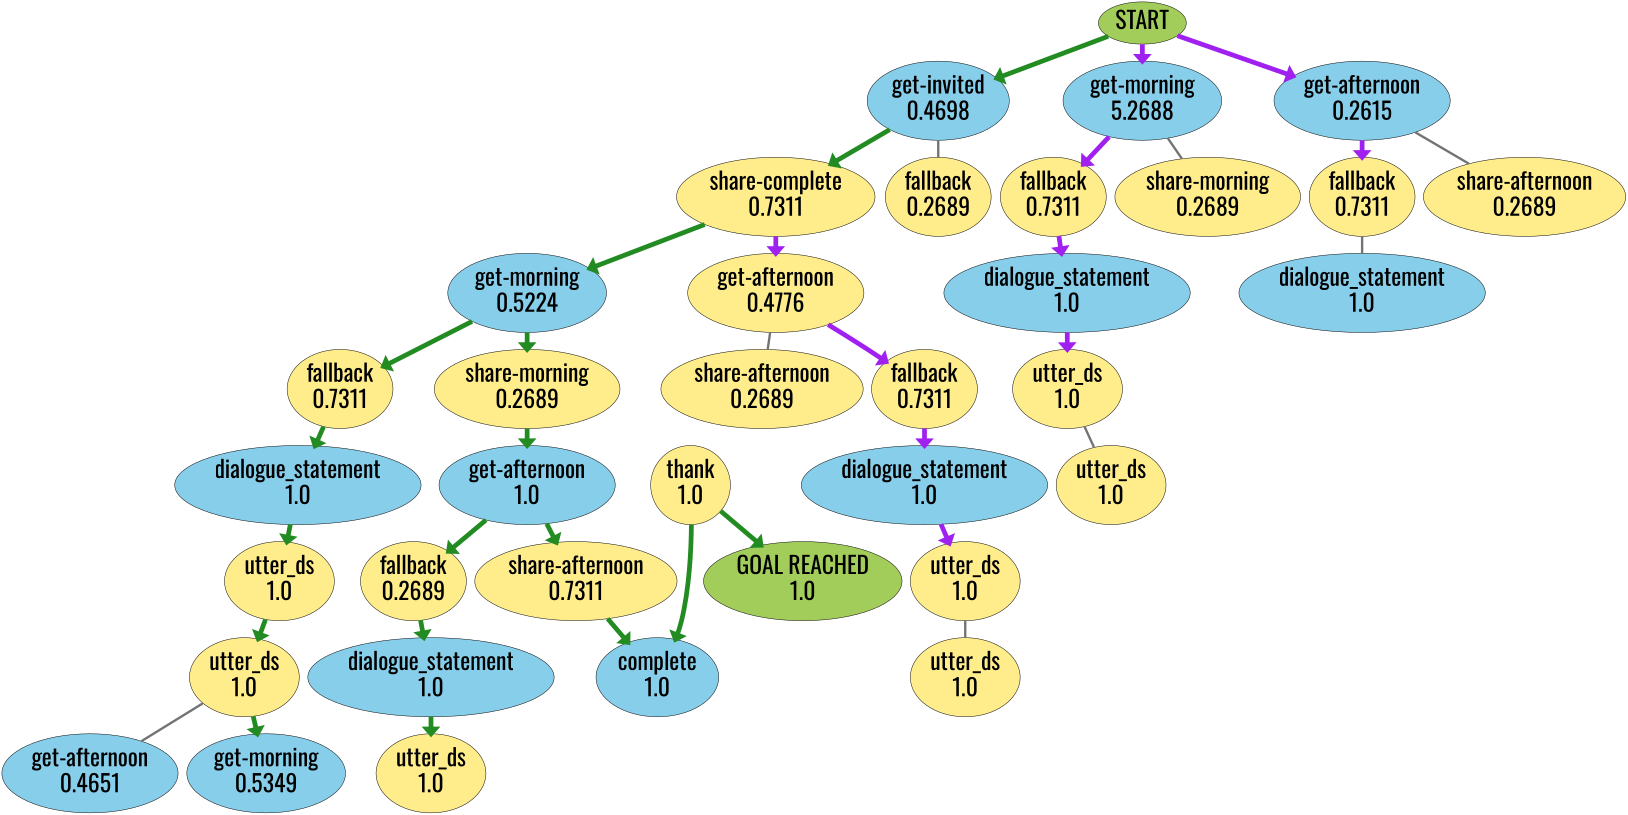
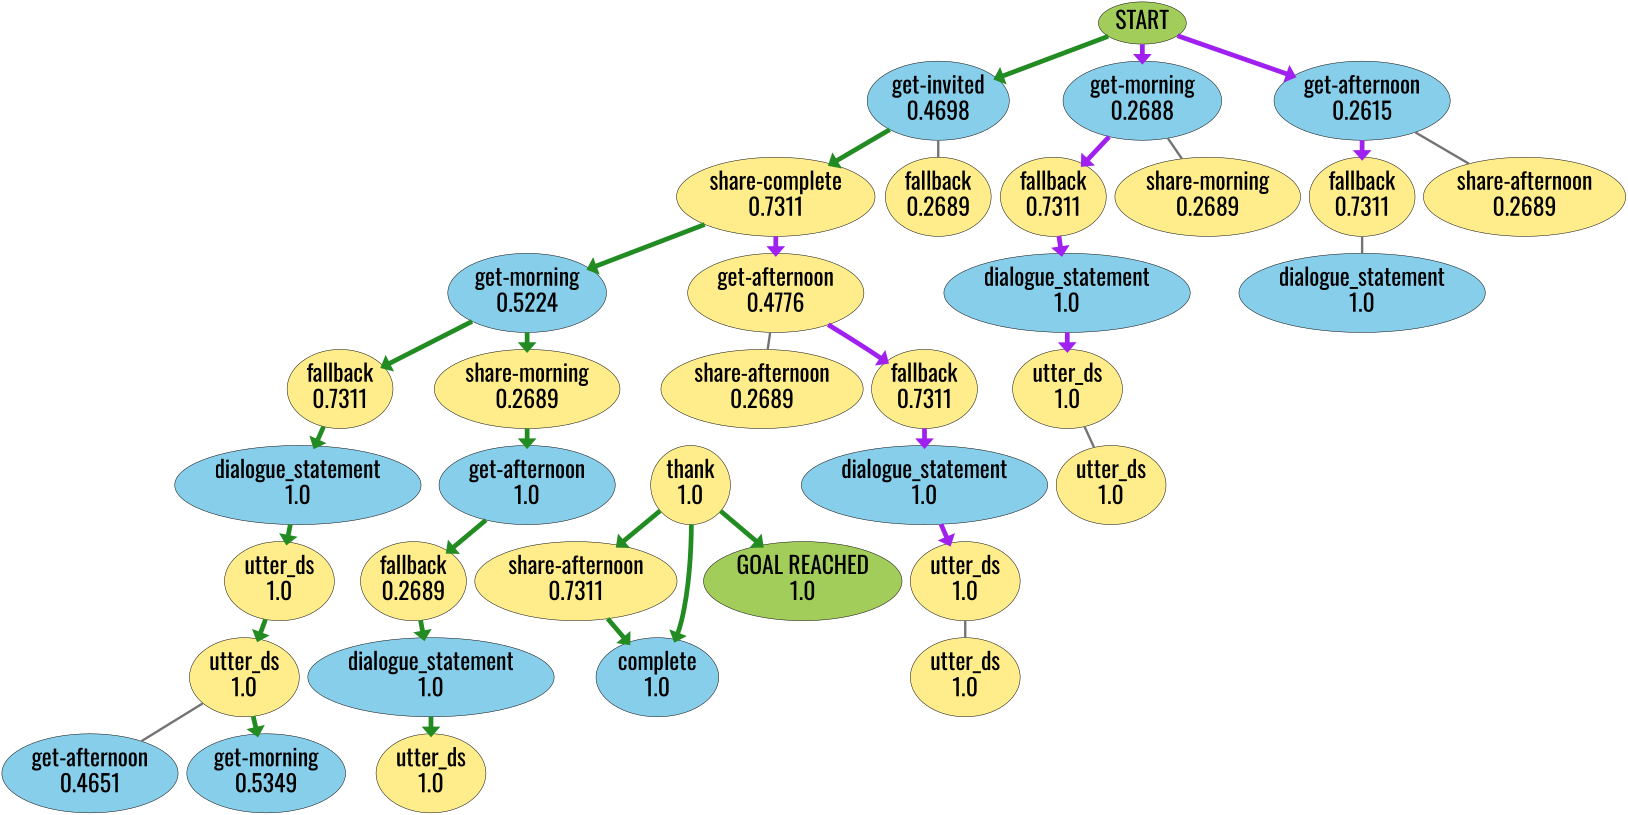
node "get-morning 5.2688": label "get-morning 5.2688" -> "get-morning 0.2688"
edge "get-afternoon 1.0" -> "share-afternoon 0.7311": now "thank 1.0" -> "share-afternoon 0.7311"
